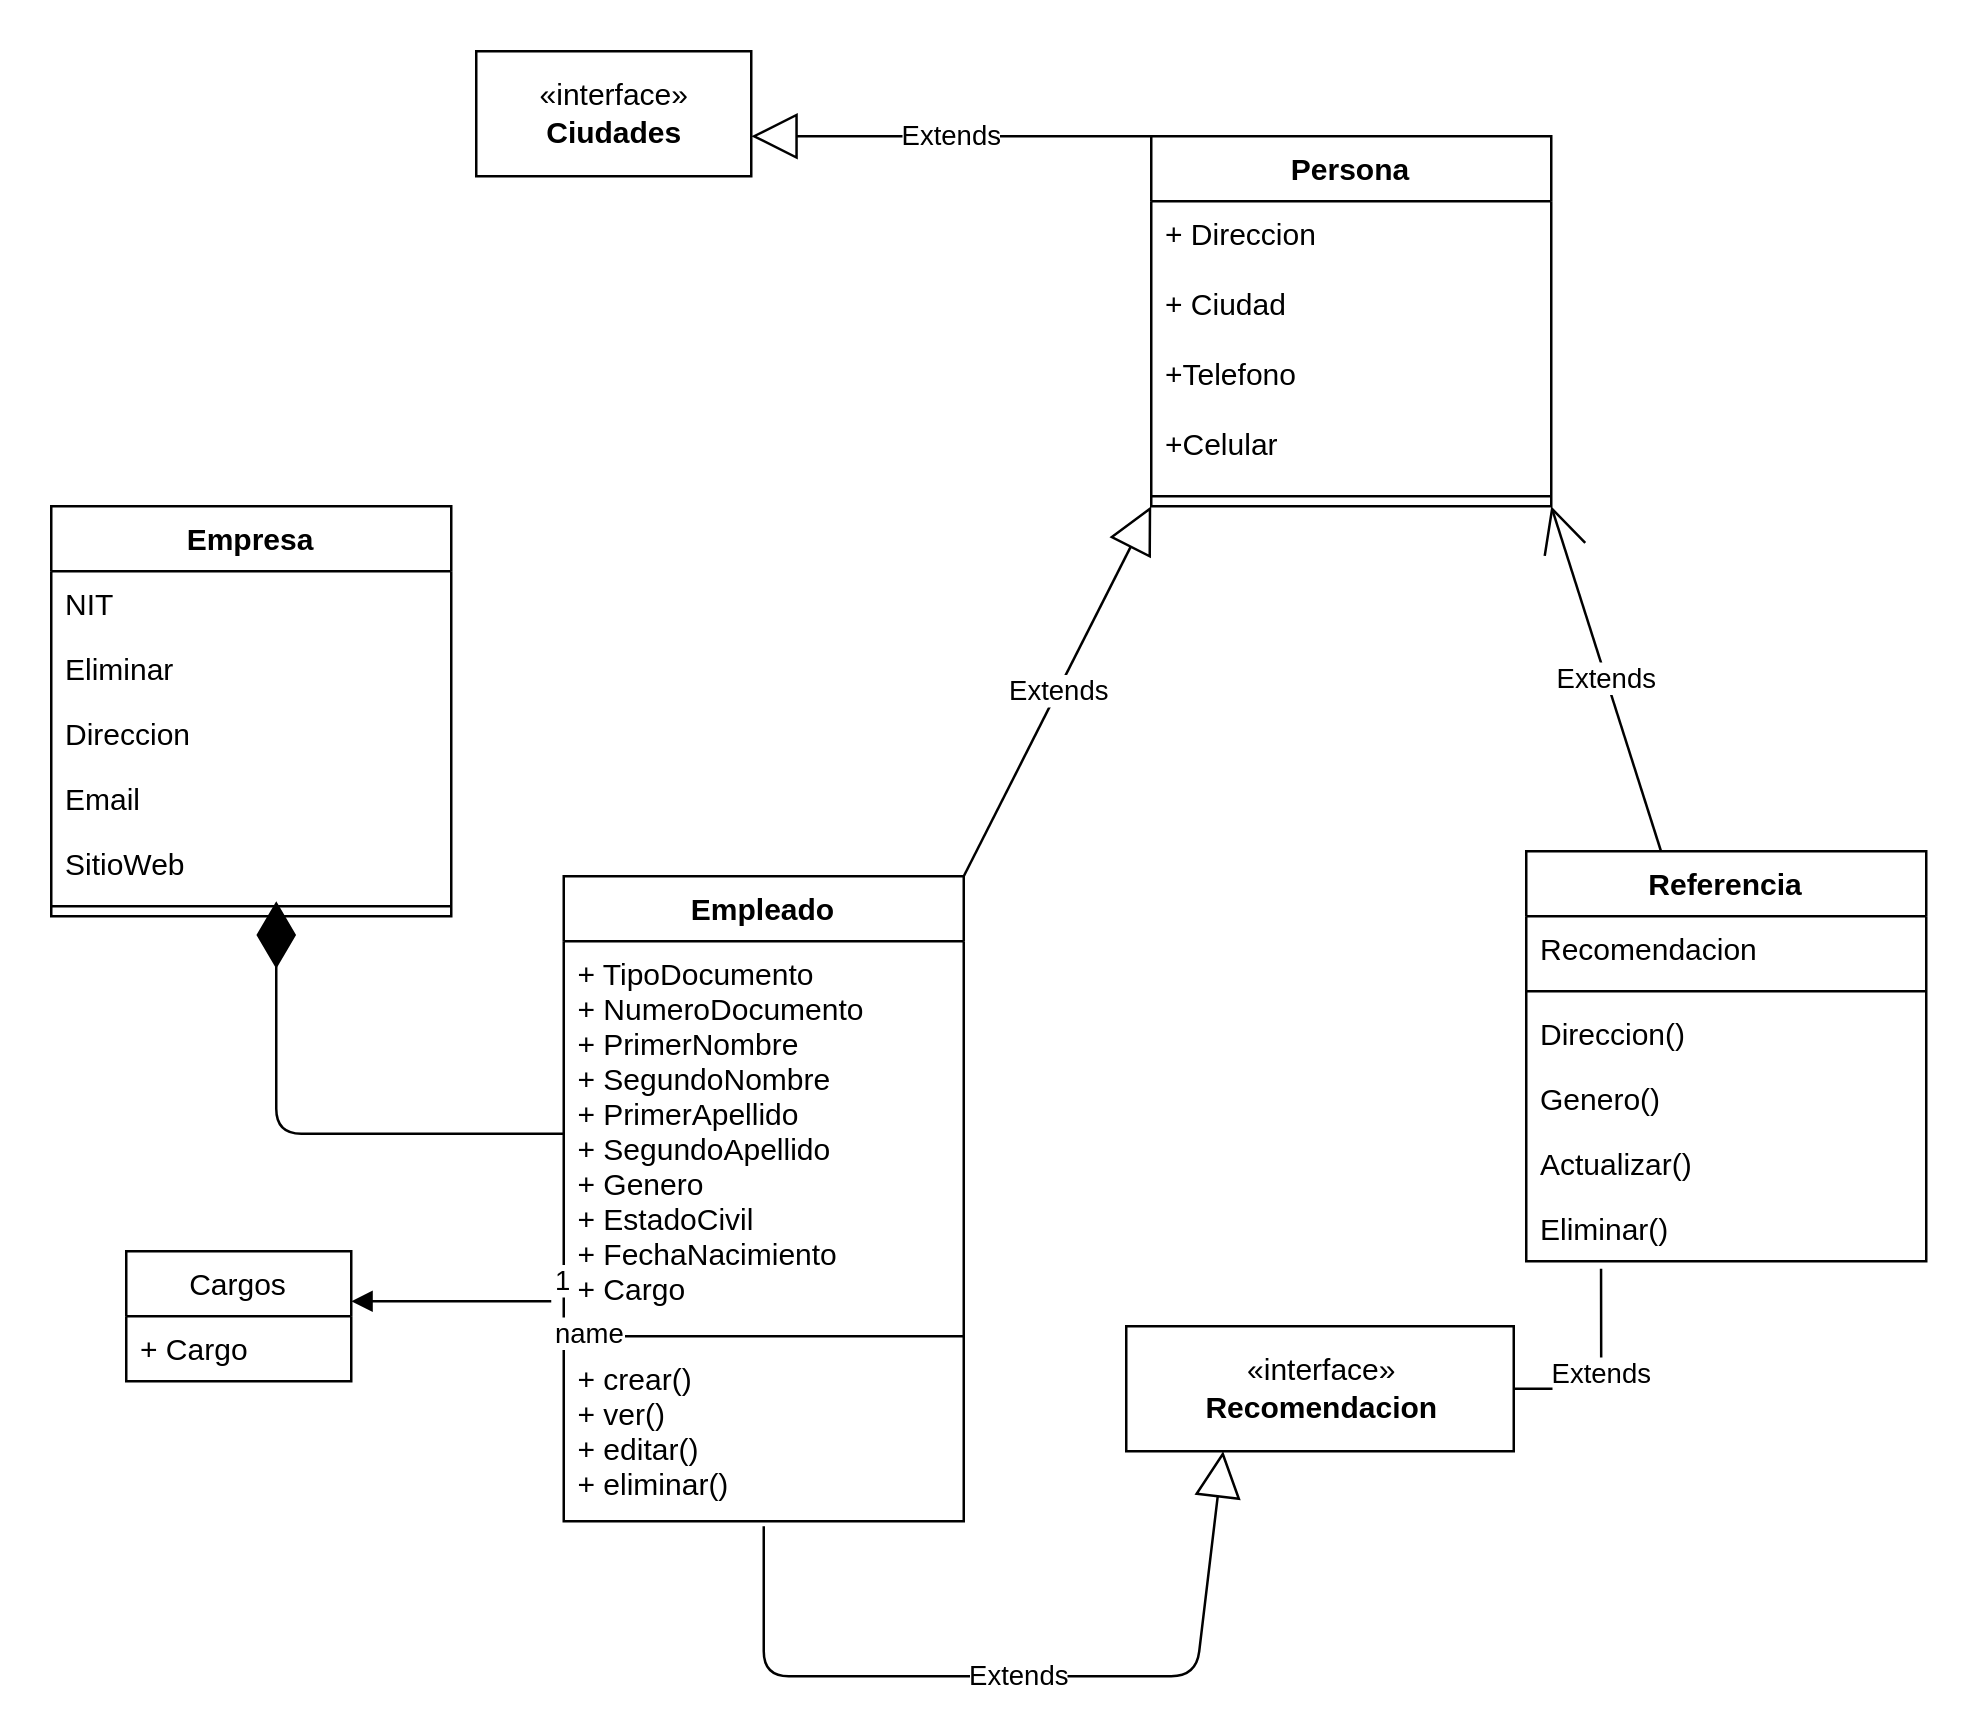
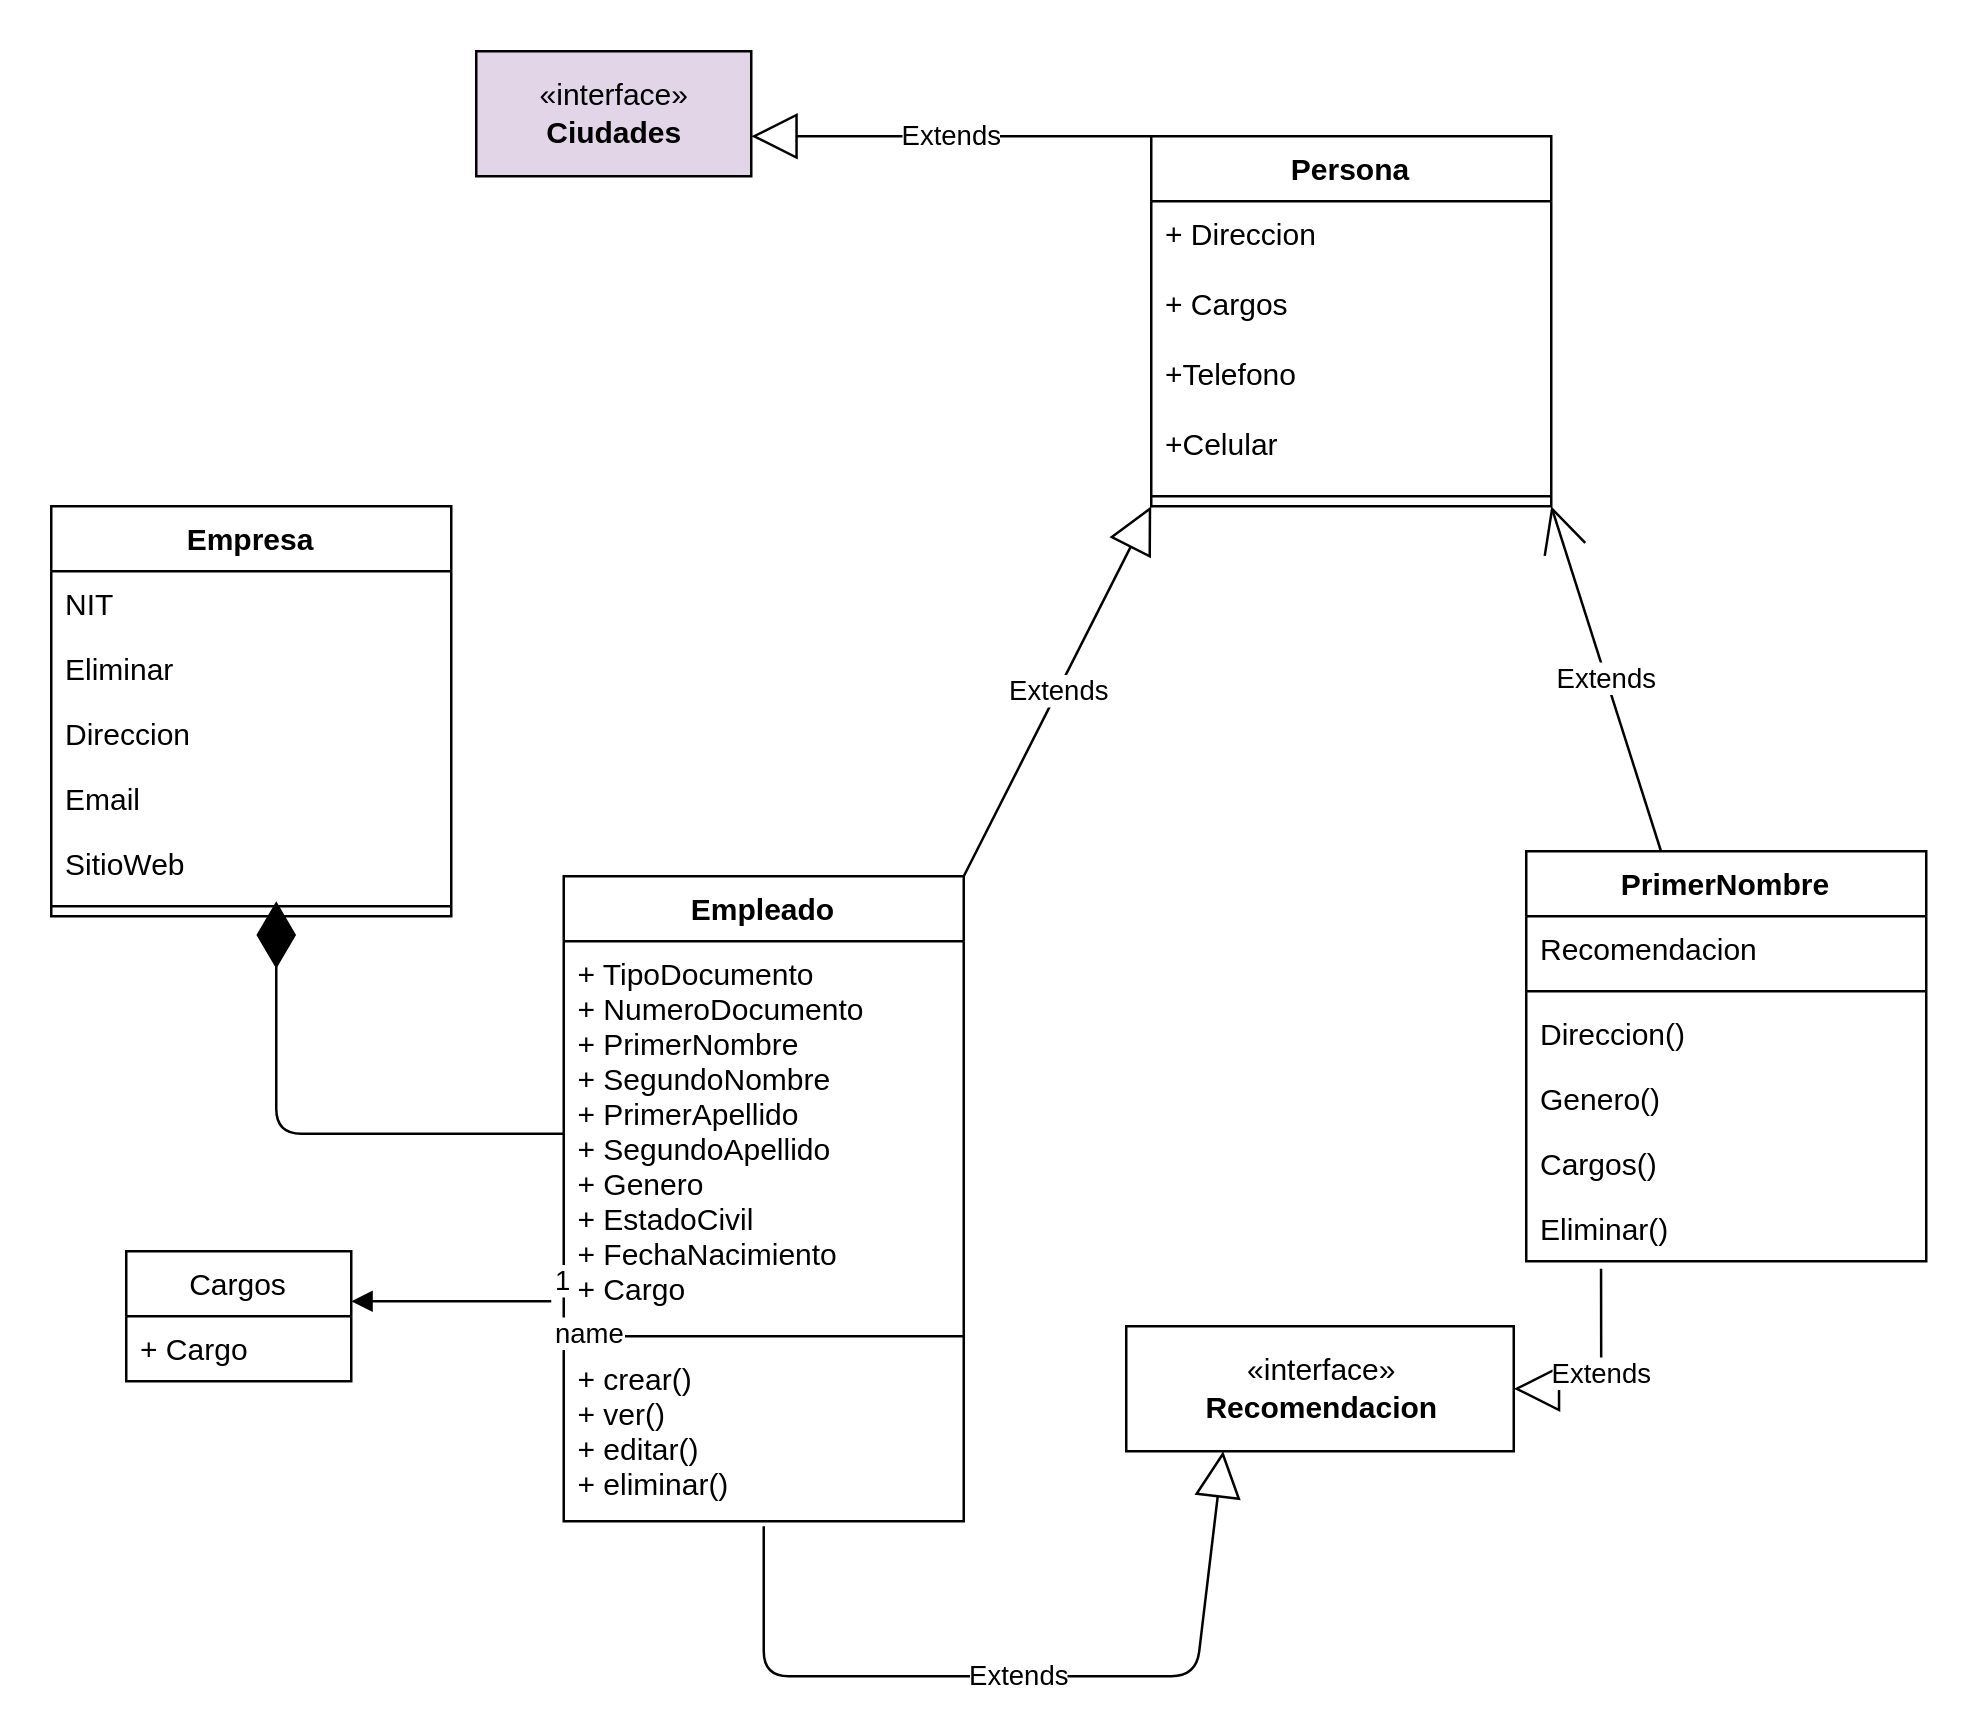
node "«interface» Ciudades": fillcolor #ffffff -> #e1d5e7
node "+ Direccion + Ciudad +Telefono +Celular": label "+ Direccion + Ciudad +Telefono +Celular" -> "+ Direccion + Cargos +Telefono +Celular"
node "Referencia": label "Referencia" -> "PrimerNombre"
node "Actualizar()": label "Actualizar()" -> "Cargos()"
edge "Eliminar()" -- "«interface» Recomendacion": arrowhead none -> block
